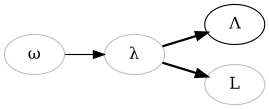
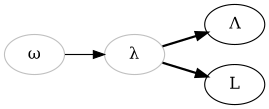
node "L": color grey -> black
